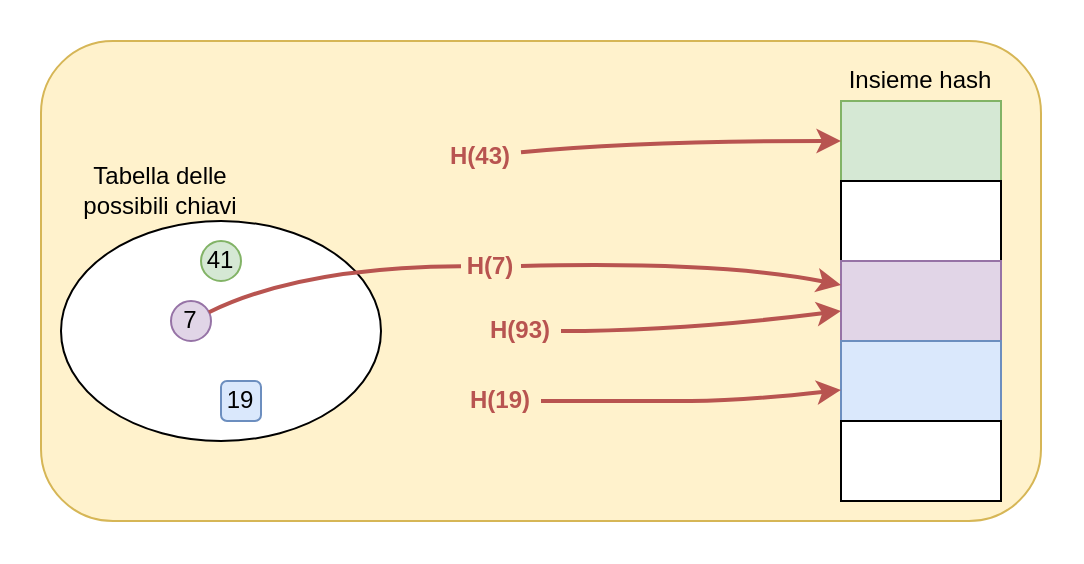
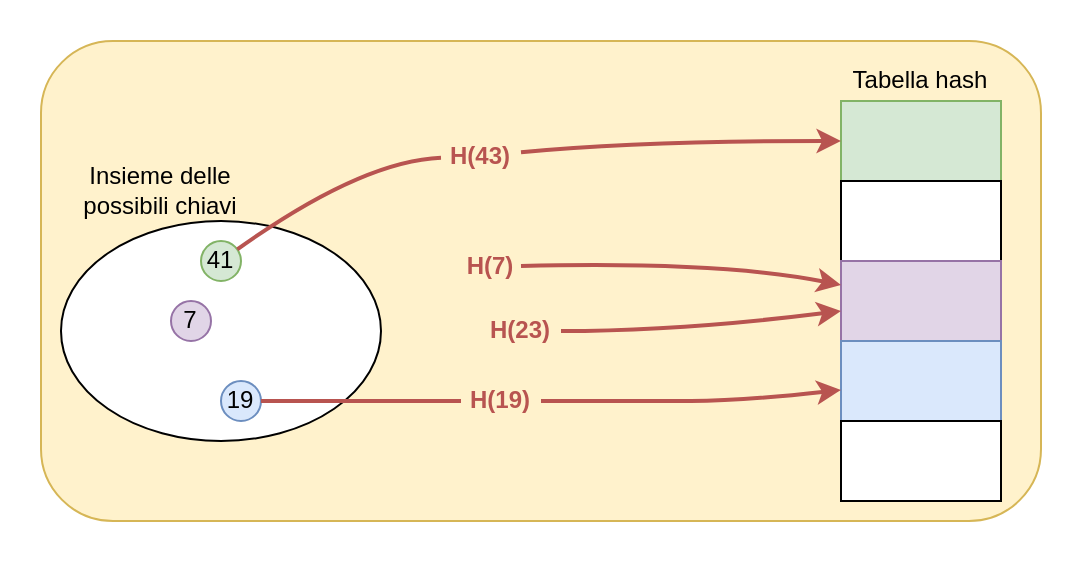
node "Insieme hash": label "Insieme hash" -> "Tabella hash"
node "Tabella delle possibili chiavi": label "Tabella delle possibili chiavi" -> "Insieme delle possibili chiavi"
edge "H(43)" -- "41": added
edge "H(7)" -- "7": removed
node "H(93)": label "H(93)" -> "H(23)"
node "19": shape rounded rectangle -> ellipse
edge "19" -- "H(19)": added
